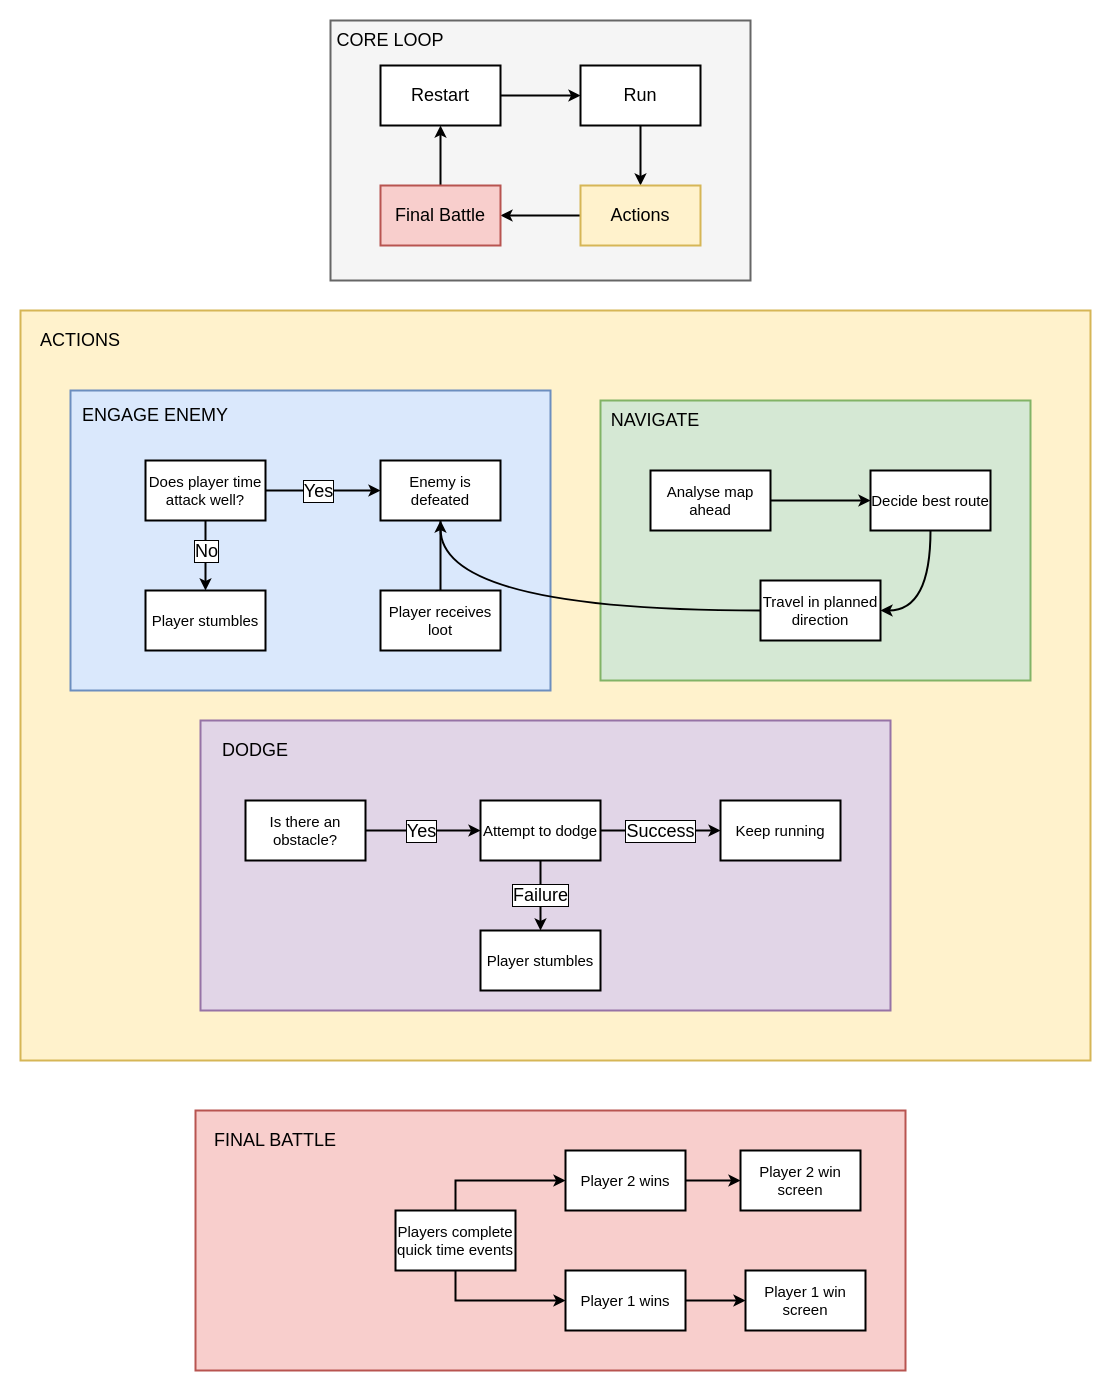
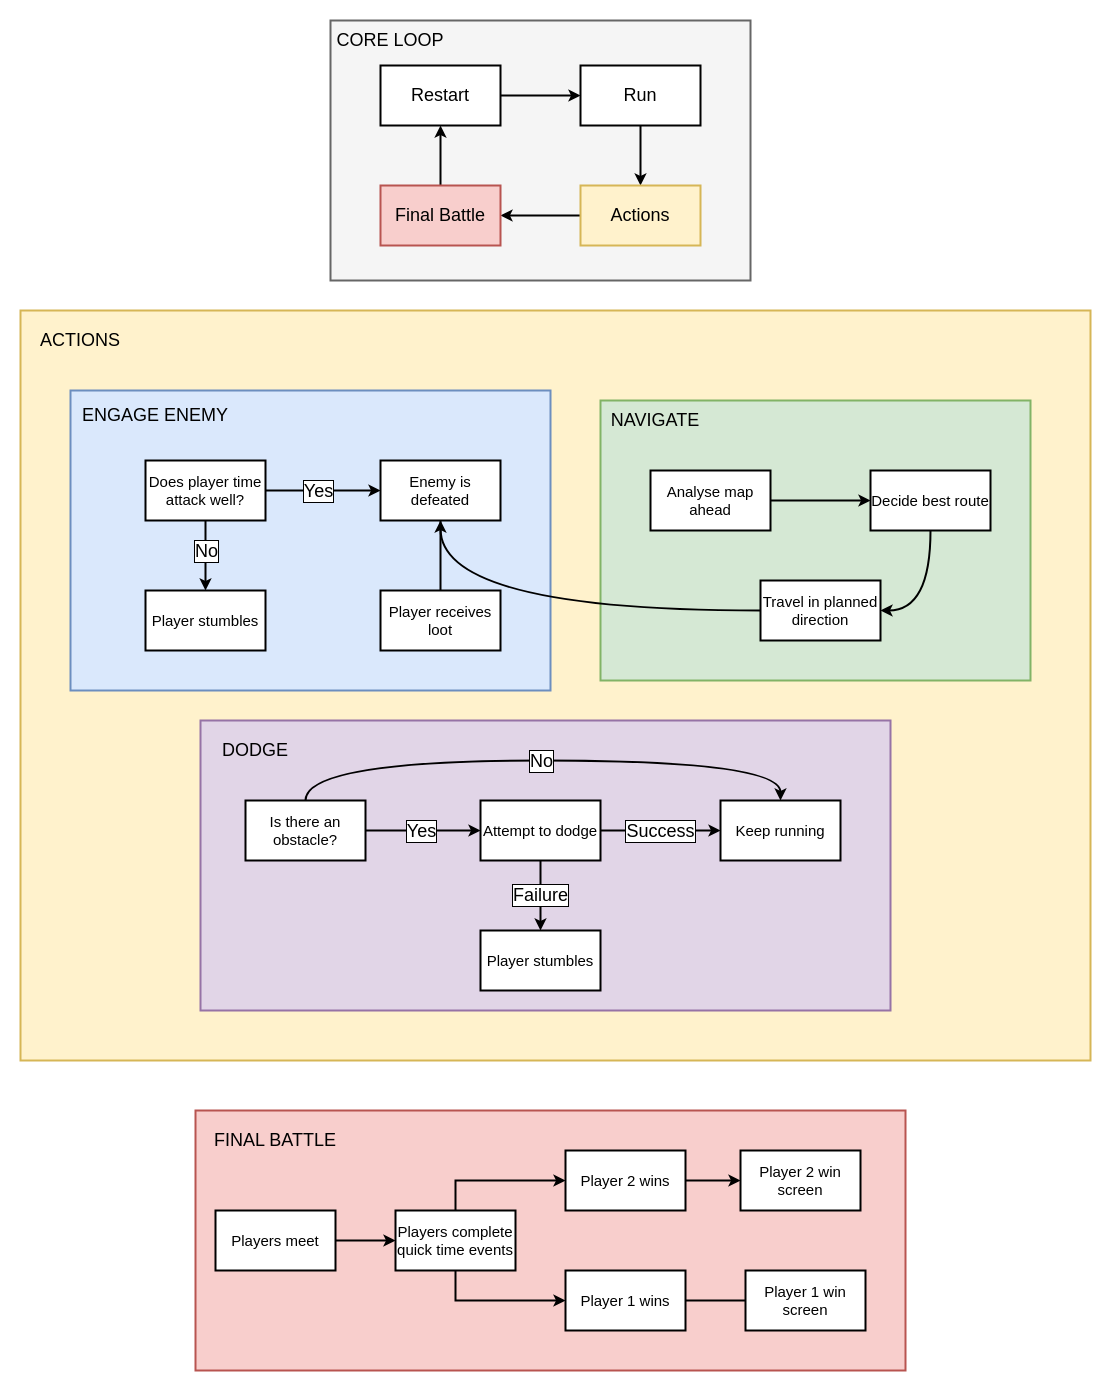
edge "Is there anobstacle?" -> "Keep running": added, label "No"
node "Players meet": added
edge "Players meet" -> "Players completequick time events": added
edge "Player 1 wins" -> "Player 1 winscreen": arrowhead classic -> none
